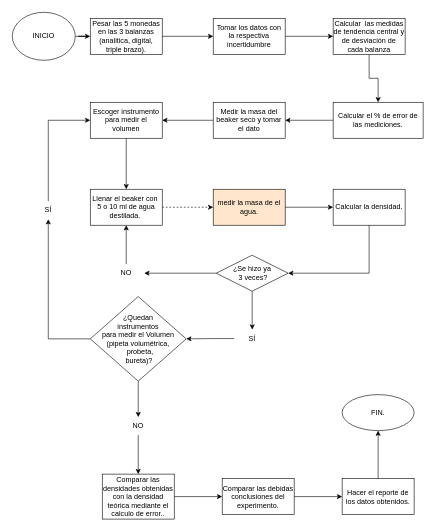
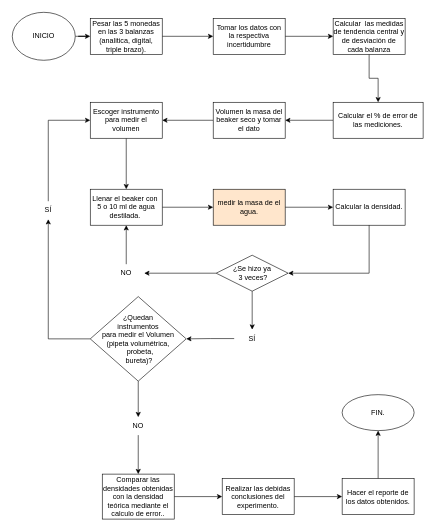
node "Medir la masa del beaker seco y tomar el dato": label "Medir la masa del beaker seco y tomar el dato" -> "Volumen la masa del beaker seco y tomar el dato"
edge "Llenar el beaker con 5 o 10 ml de agua destilada." -> "medir la masa de el agua.": style dashed -> solid
node "Comparar las debidas conclusiones del experimento.": label "Comparar las debidas conclusiones del experimento." -> "Realizar las debidas conclusiones del experimento."
